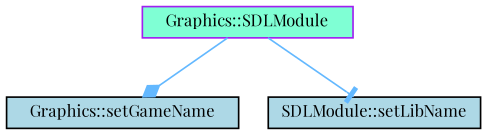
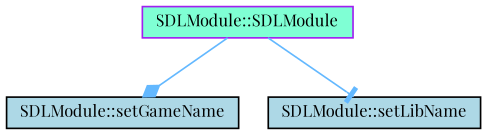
node "Graphics::SDLModule": label "Graphics::SDLModule" -> "SDLModule::SDLModule"
node "Graphics::setGameName": label "Graphics::setGameName" -> "SDLModule::setGameName"
